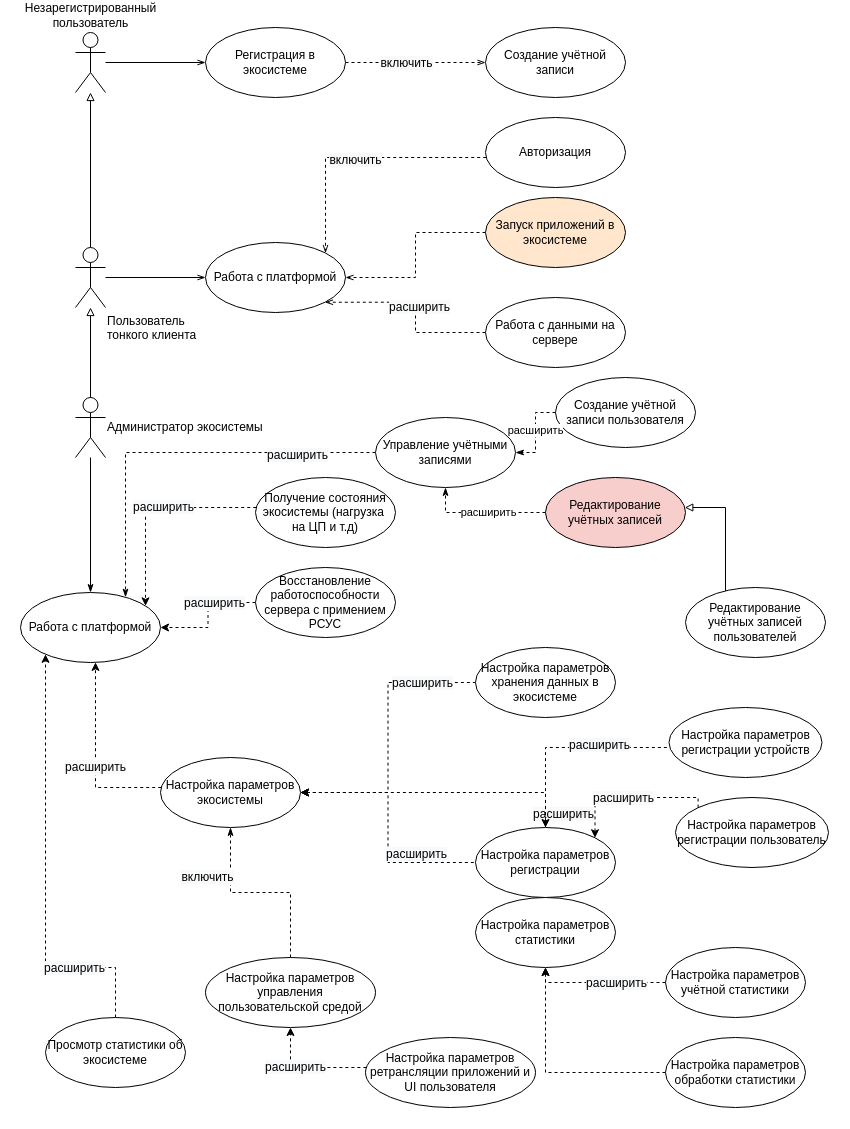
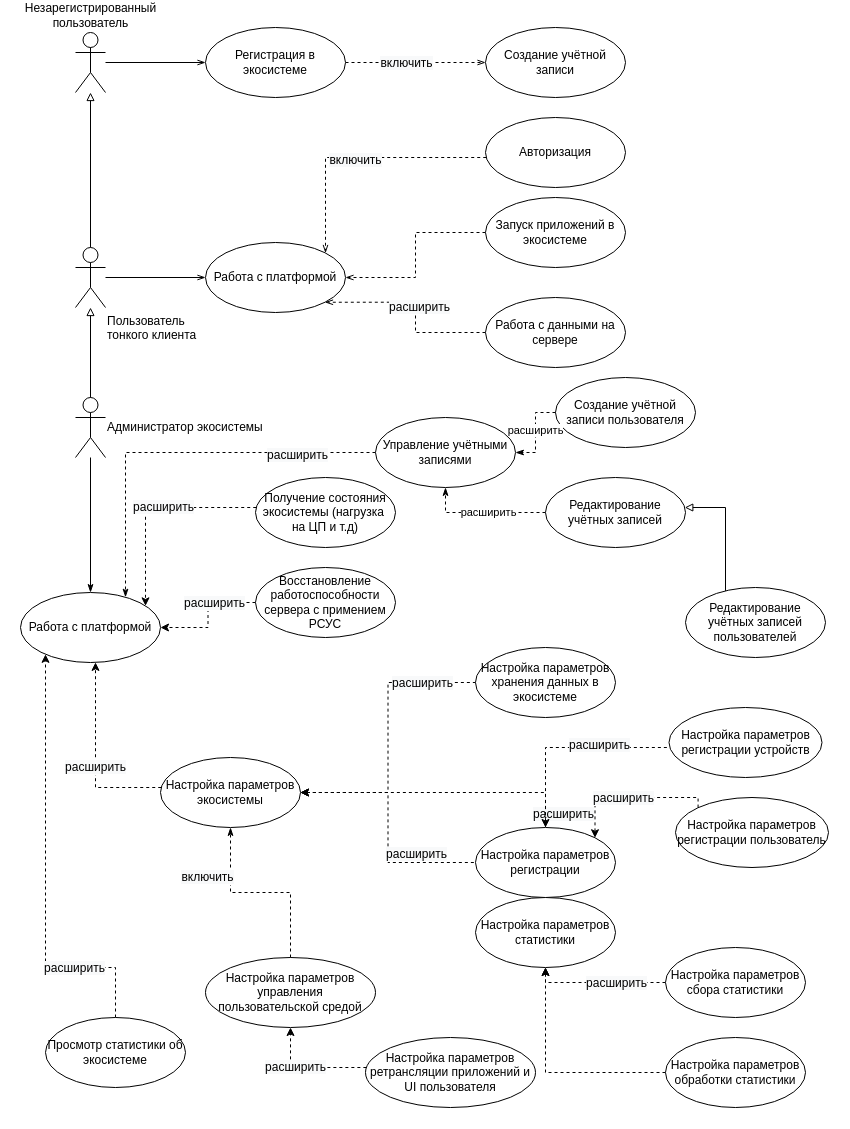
node "Запуск приложений в экосистеме": fillcolor #ffe6cc -> #ffffff
node "Редактирование учётных записей": fillcolor #f8cecc -> #ffffff
node "Настройка параметров учётной статистики": label "Настройка параметров учётной статистики" -> "Настройка параметров сбора статистики"
